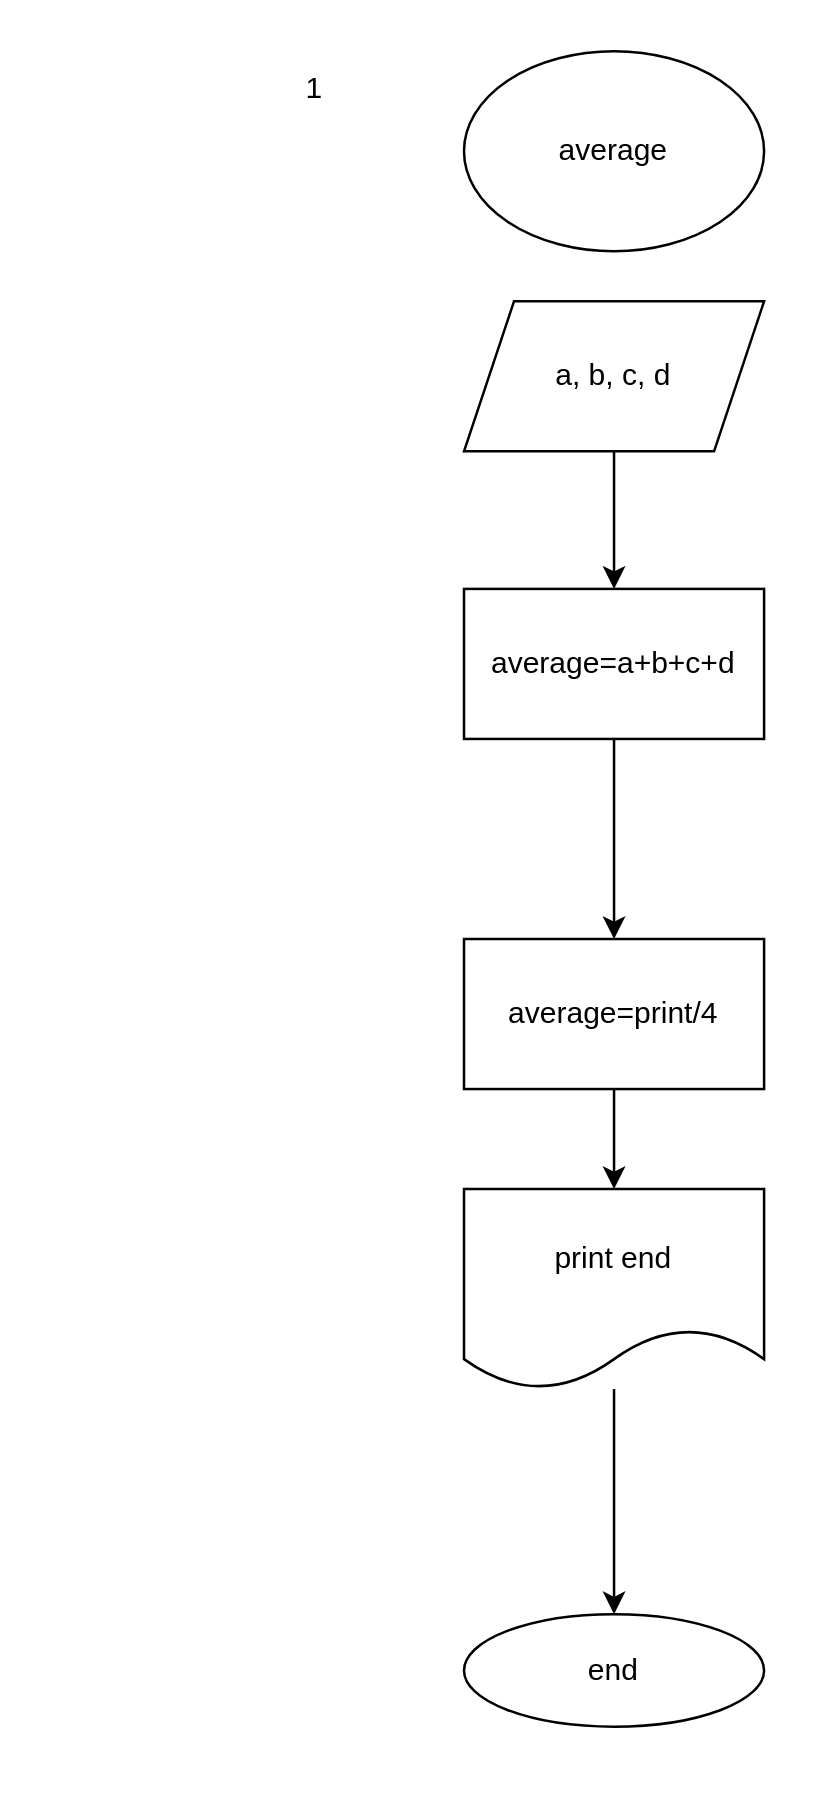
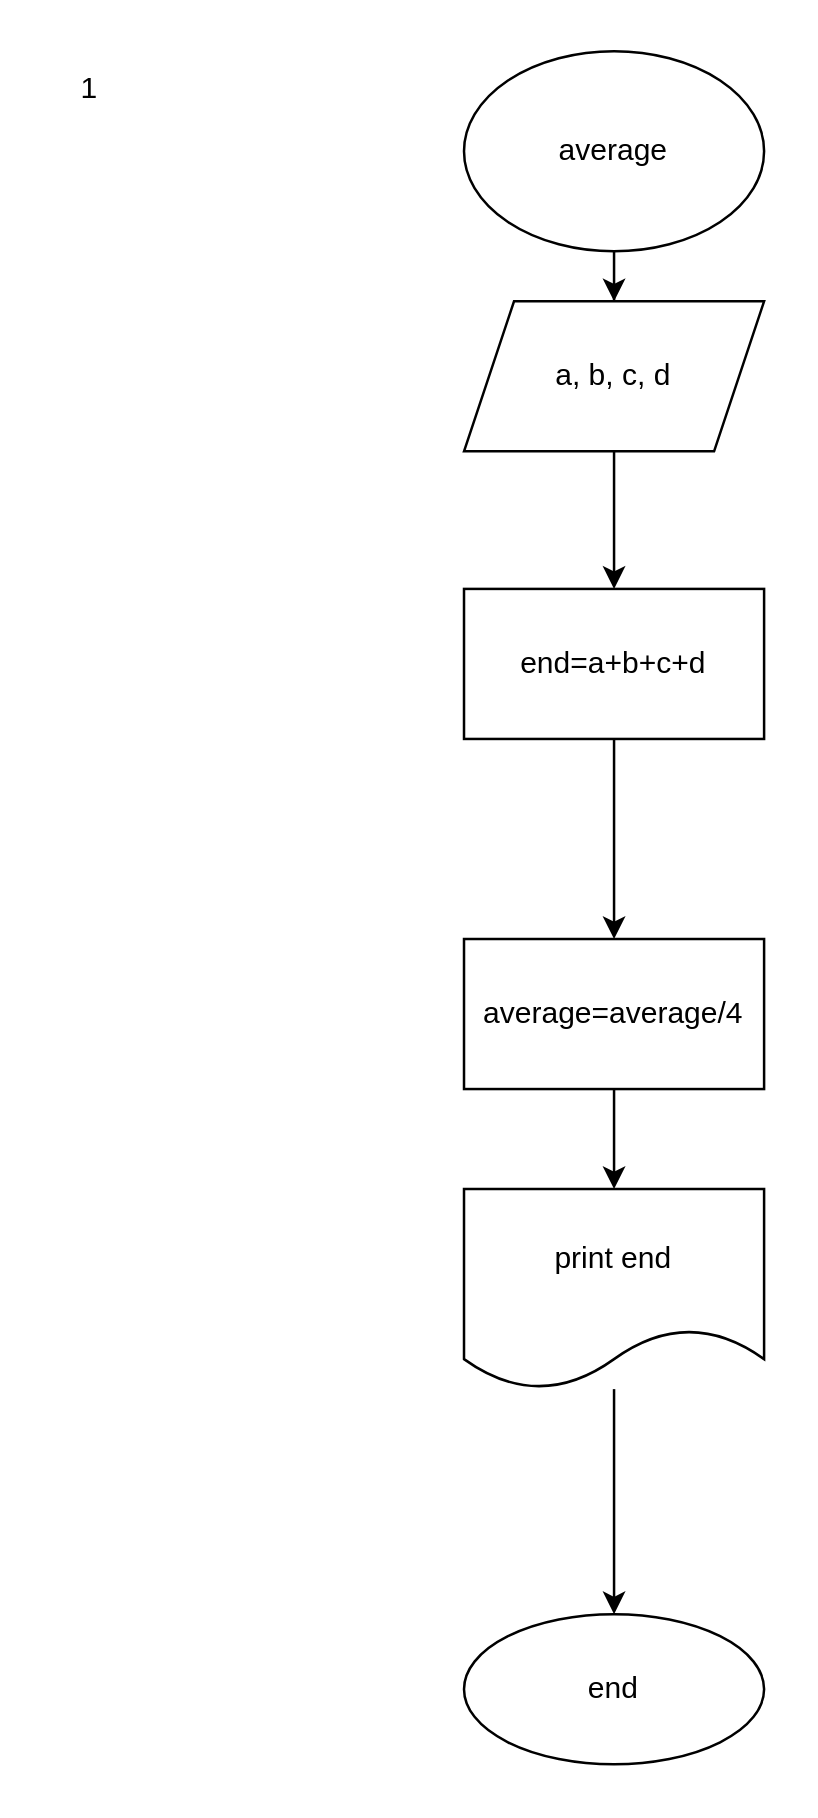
node "1": moved (314, 89) -> (89, 89)
edge "average" -> "a, b, c, d": added
node "average=a+b+c+d": label "average=a+b+c+d" -> "end=a+b+c+d"
node "average=print/4": label "average=print/4" -> "average=average/4"
node "end": size 300x113 -> 300x150
